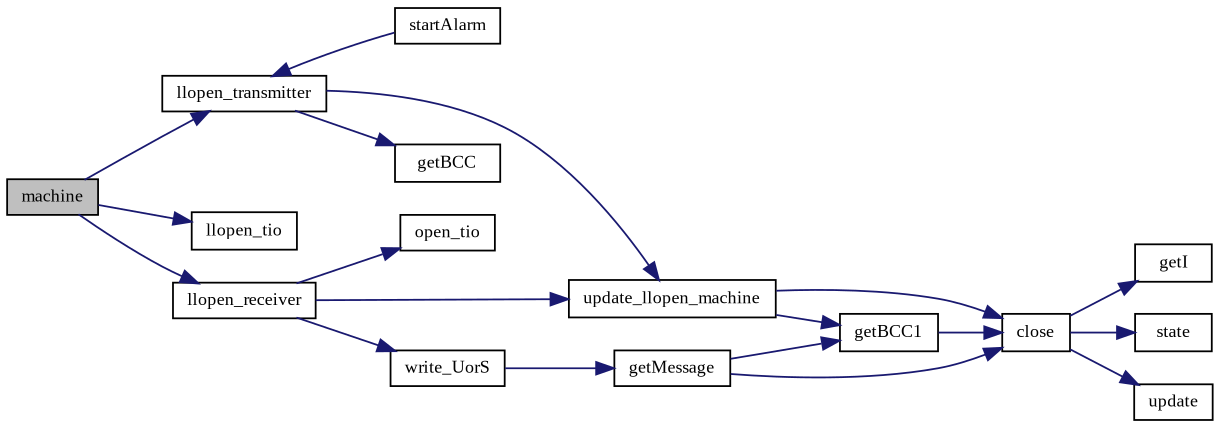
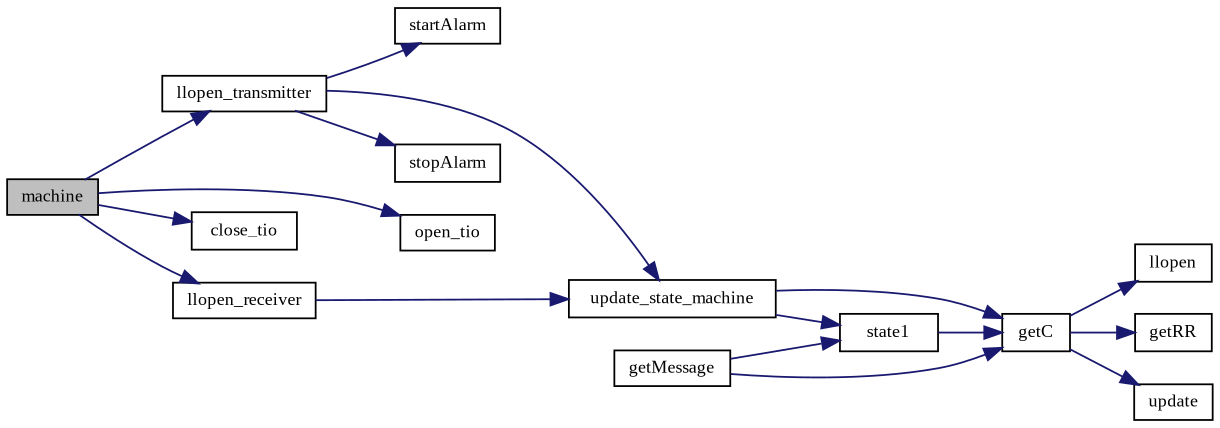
edge "startAlarm" -> "llopen_transmitter": reversed
node "getBCC": label "getBCC" -> "stopAlarm"
node "llopen_tio": label "llopen_tio" -> "close_tio"
node "getI": label "getI" -> "llopen"
edge "llopen_receiver" -> "open_tio": now "machine" -> "open_tio"
node "update_llopen_machine": label "update_llopen_machine" -> "update_state_machine"
node "getBCC1": label "getBCC1" -> "state1"
node "close": label "close" -> "getC"
node "state": label "state" -> "getRR"
node "write_UorS": removed
